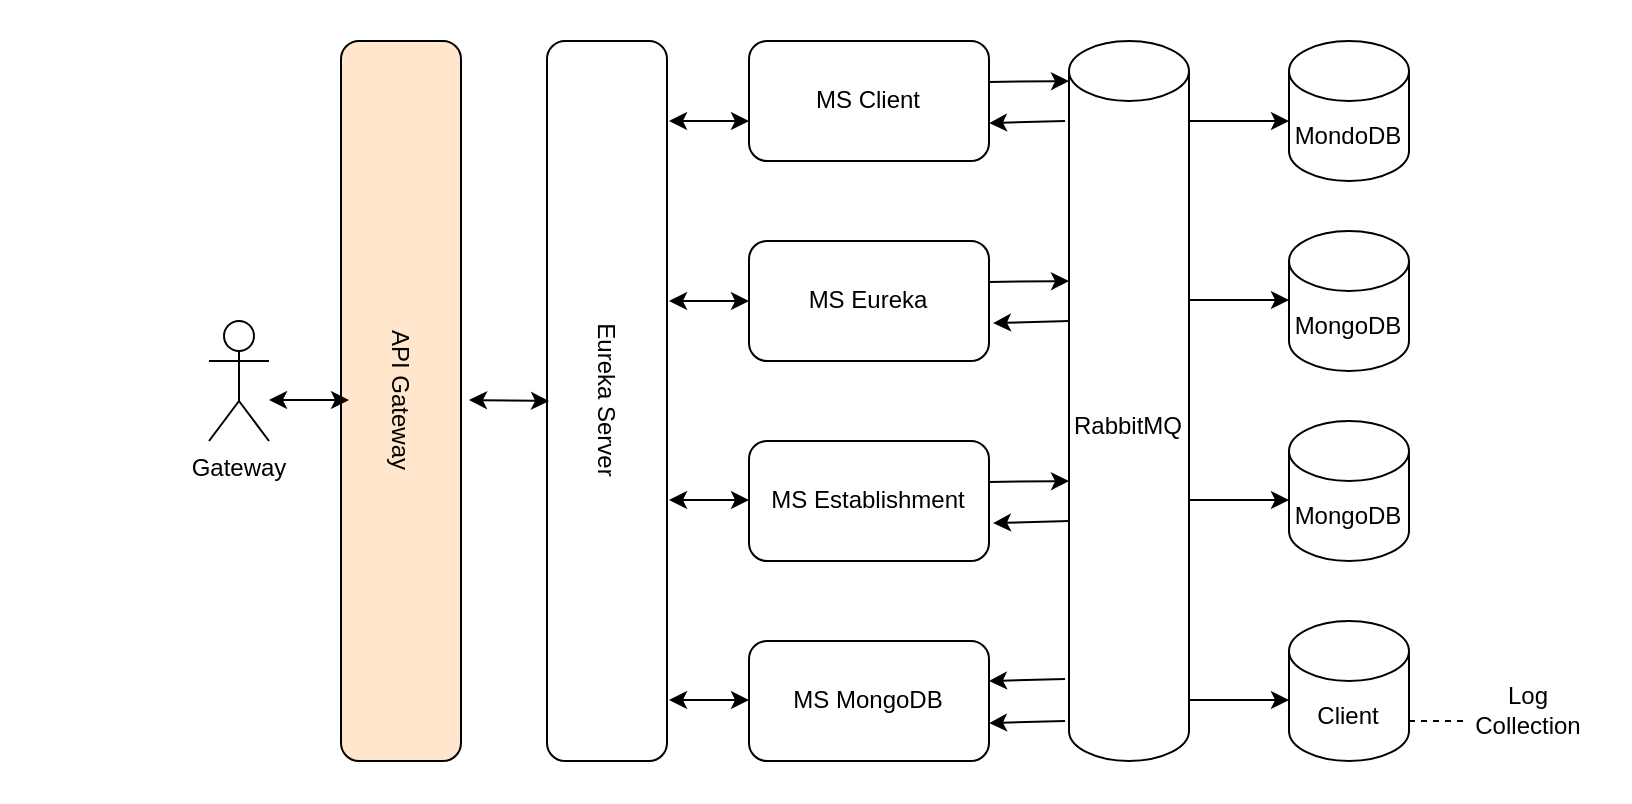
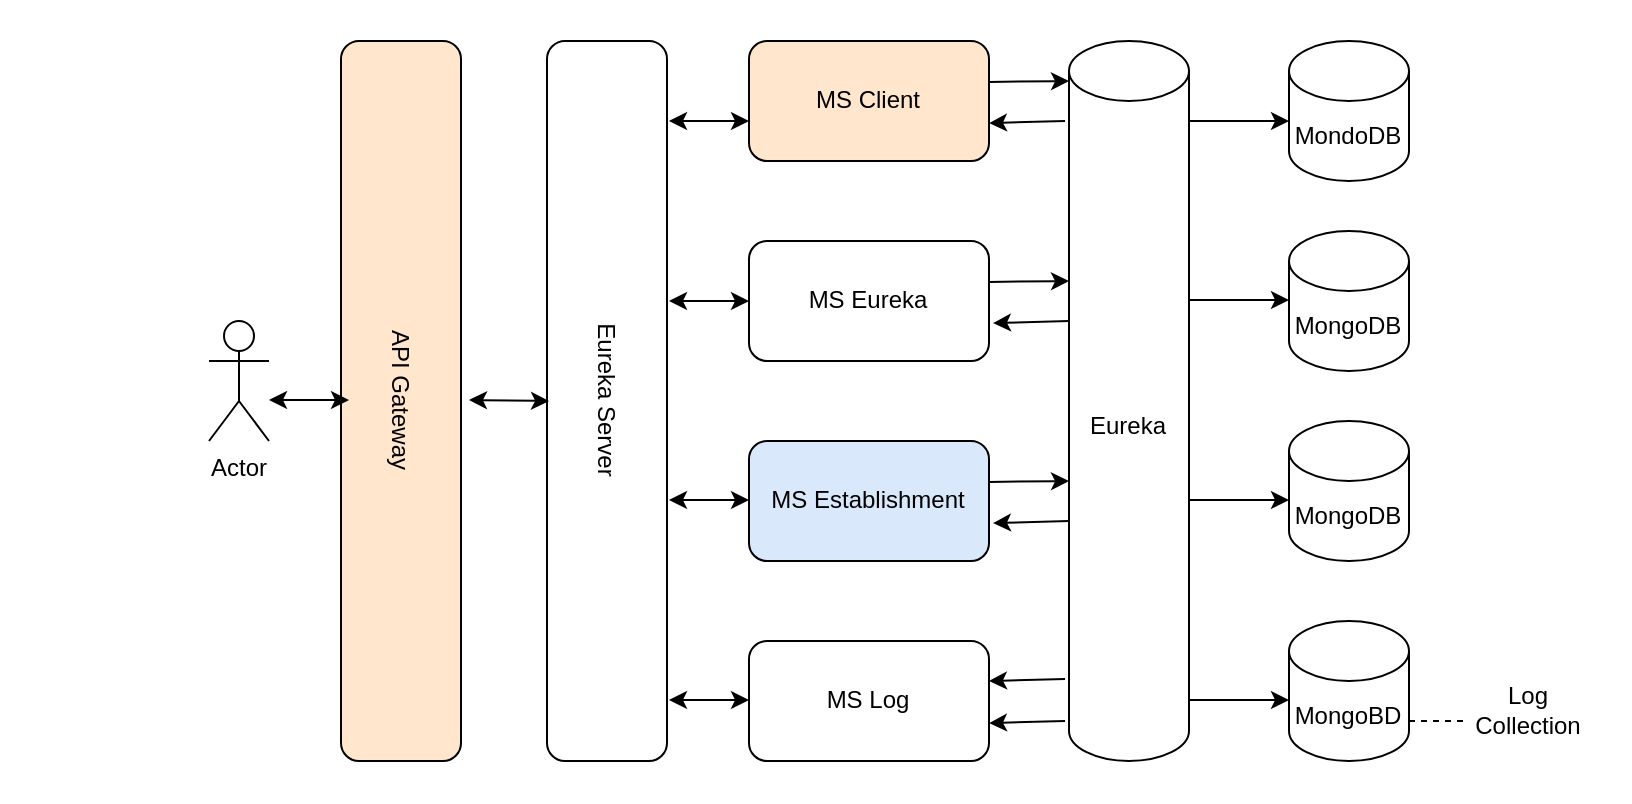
node "MS Client": fillcolor #ffffff -> #ffe6cc
node "RabbitMQ": label "RabbitMQ" -> "Eureka"
node "Gateway": label "Gateway" -> "Actor"
node "MS Establishment": fillcolor #ffffff -> #dae8fc
node "MS MongoDB": label "MS MongoDB" -> "MS Log"
node "Client": label "Client" -> "MongoBD"
